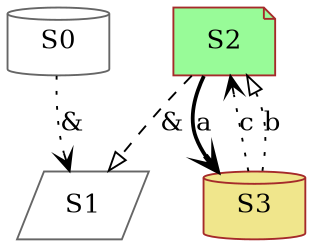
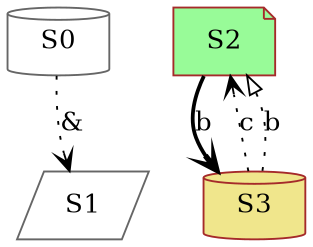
edge "S2" -> "S1": removed, label "&"
edge "S2" -> "S3": label "a" -> "b"
